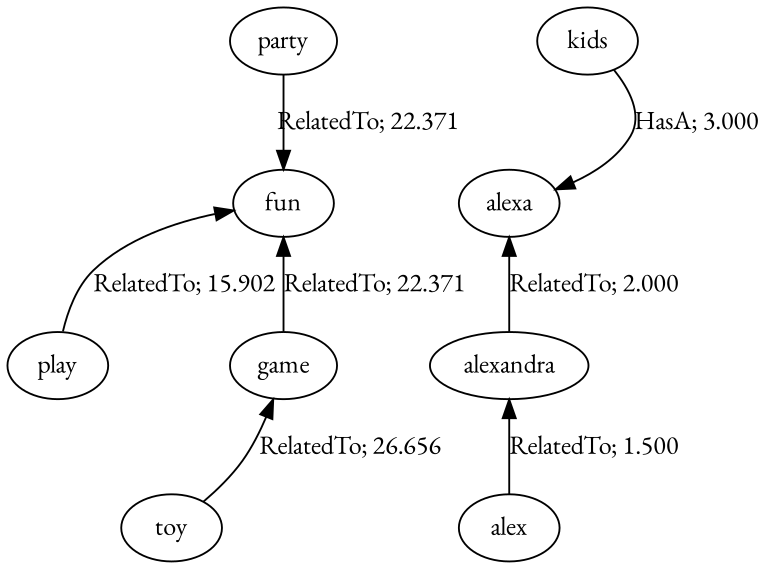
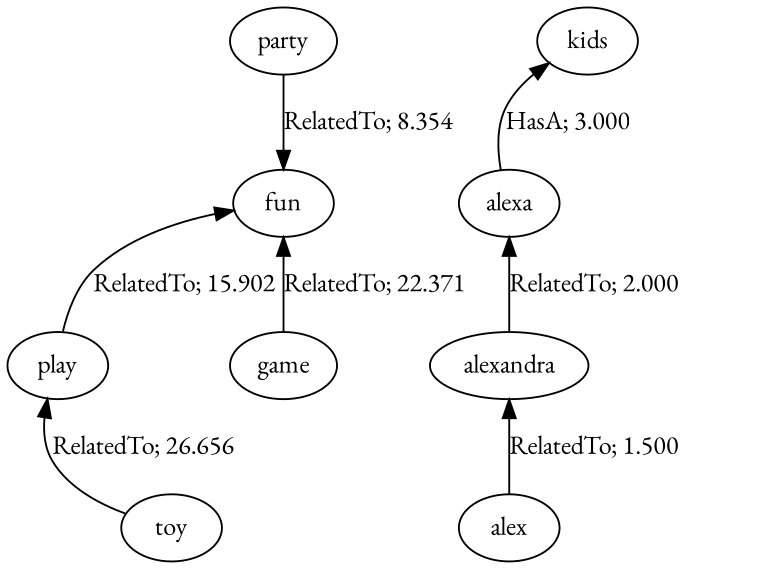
edge "party" -> "fun": label "RelatedTo; 22.371" -> "RelatedTo; 8.354"
edge "kids" -> "alexa": reversed
edge "toy" -> "game": now "toy" -> "play"
